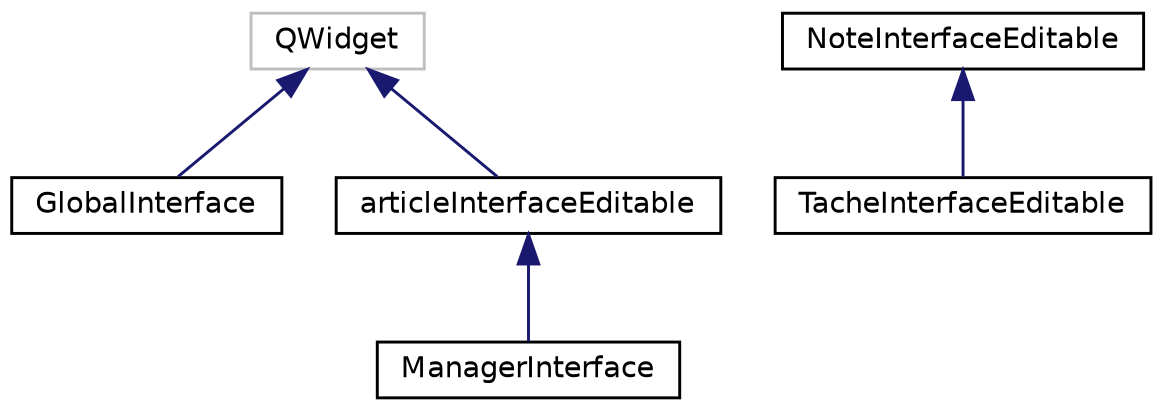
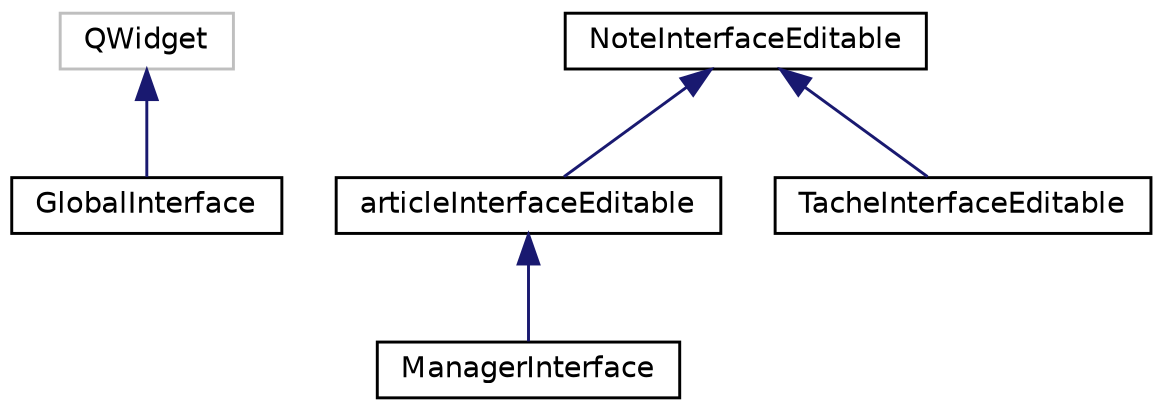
edge "articleInterfaceEditable" -> "QWidget": now "articleInterfaceEditable" -> "NoteInterfaceEditable"
